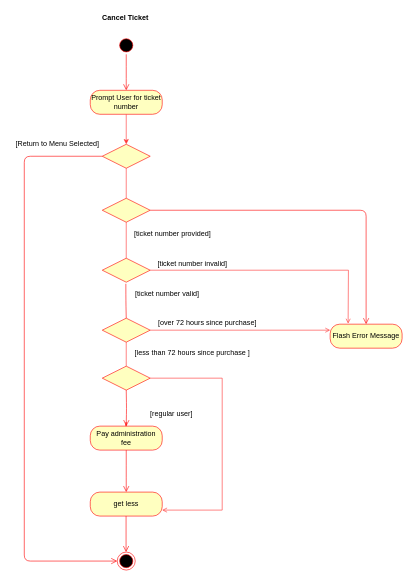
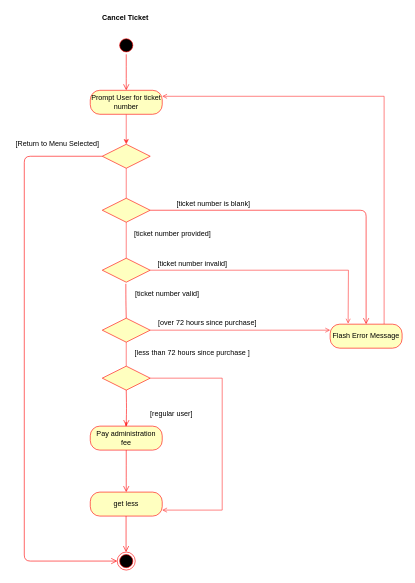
edge "Flash Error Message" -> "Prompt User for ticket number": added
node "[ticket number is blank]": added
